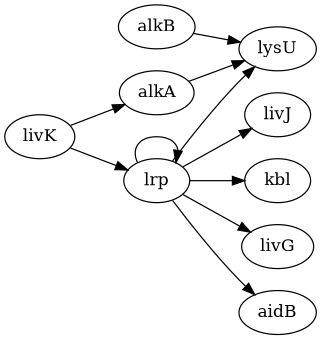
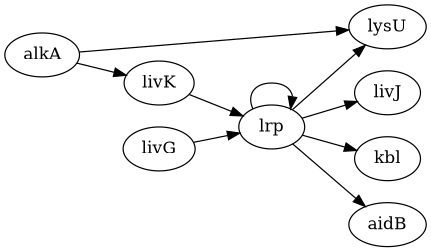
node "alkB": removed
edge "livK" -> "alkA": reversed
edge "lrp" -> "livG": reversed
